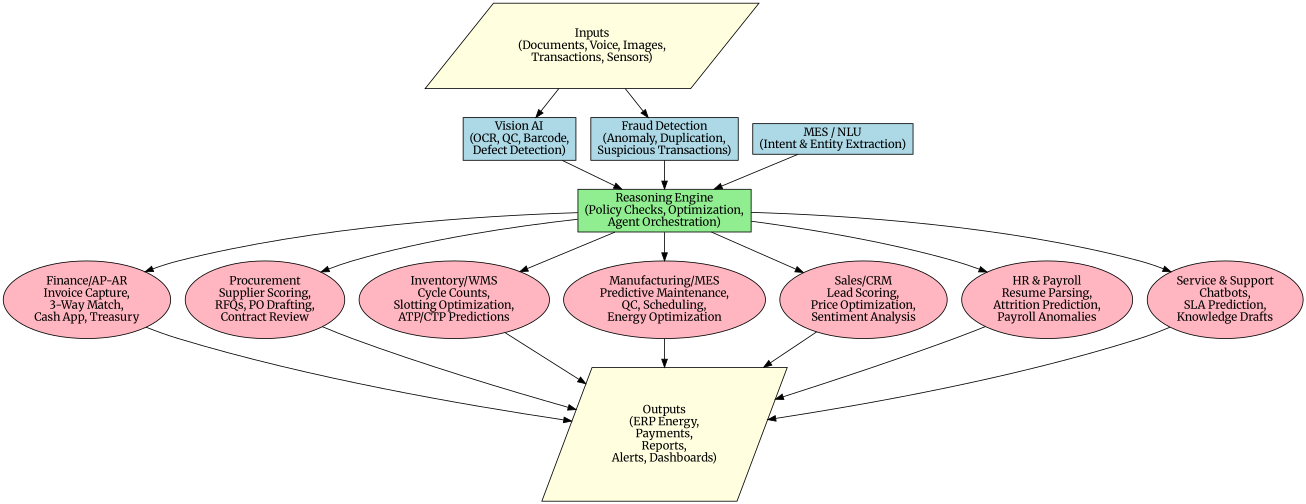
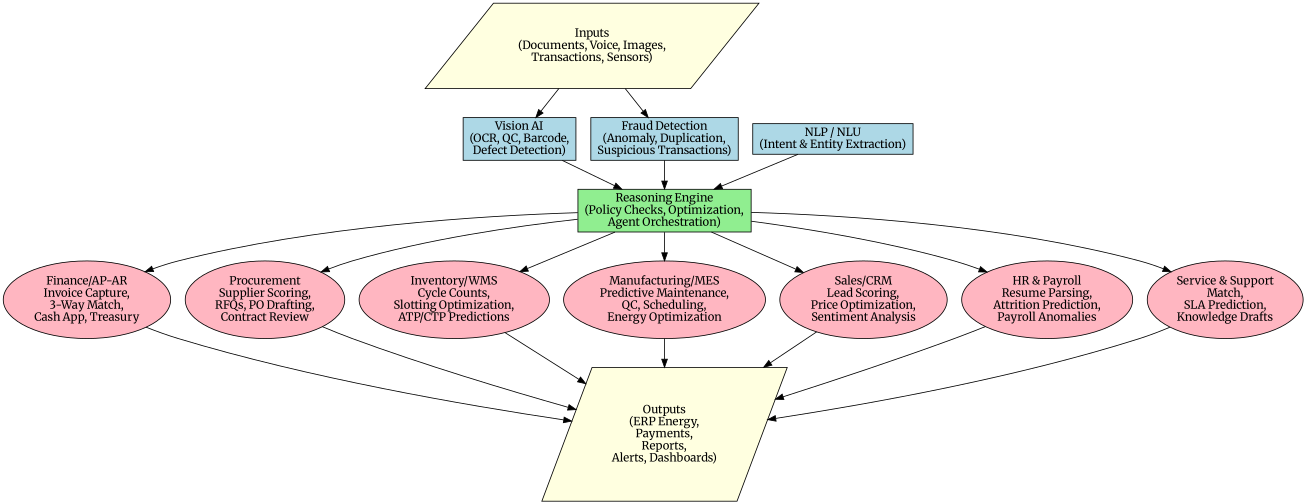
node "MES / NLU (Intent & Entity Extraction)": label "MES / NLU (Intent & Entity Extraction)" -> "NLP / NLU (Intent & Entity Extraction)"
node "Service & Support Chatbots, SLA Prediction, Knowledge Drafts": label "Service & Support Chatbots, SLA Prediction, Knowledge Drafts" -> "Service & Support Match, SLA Prediction, Knowledge Drafts"
